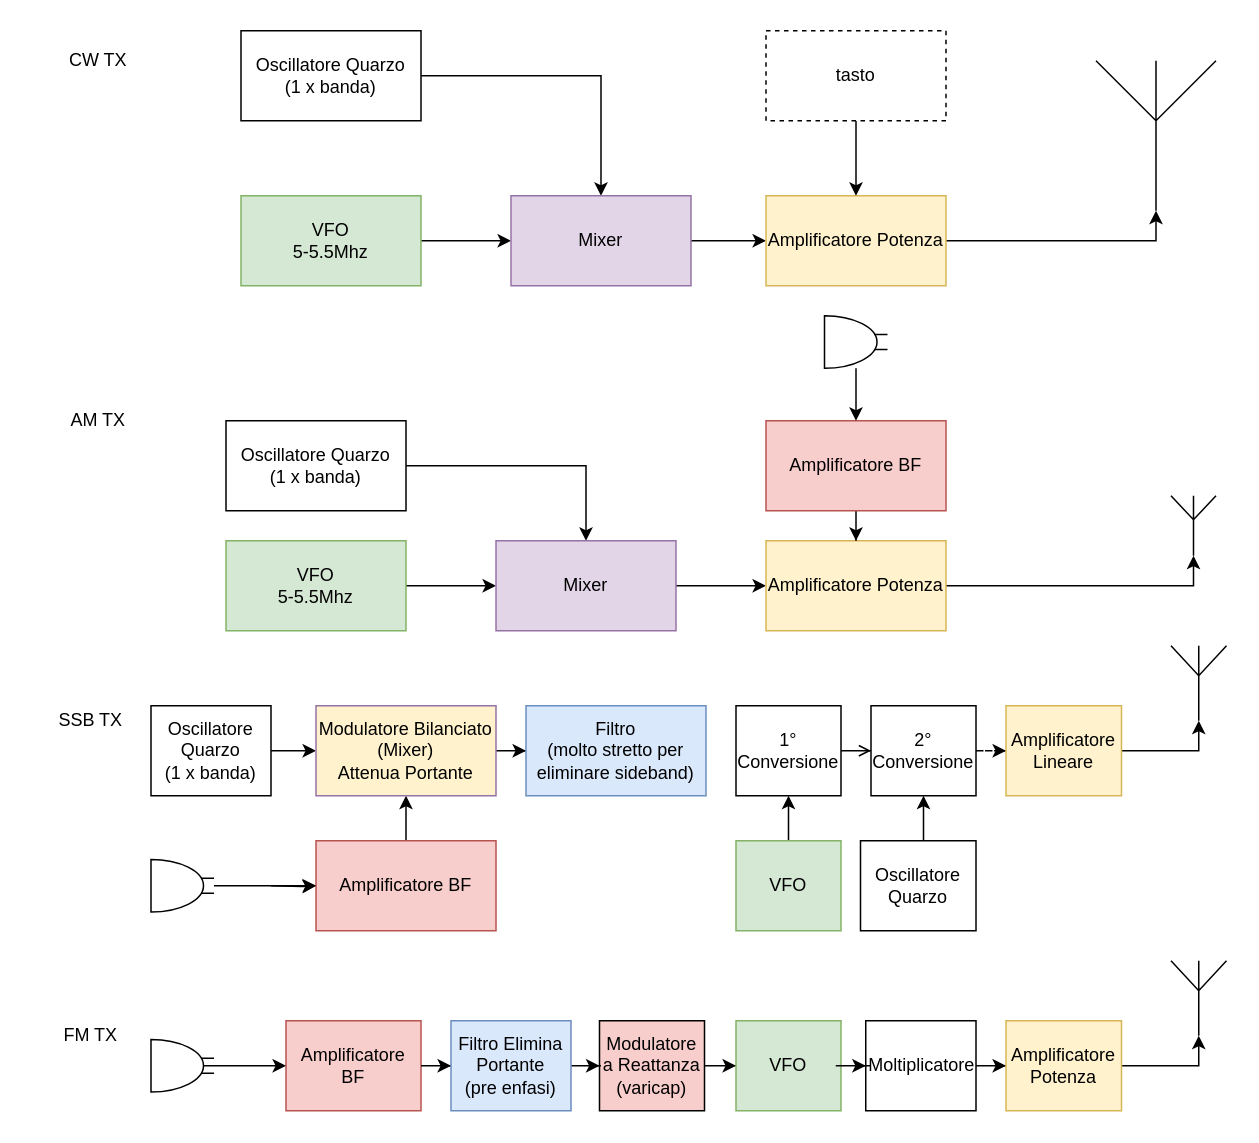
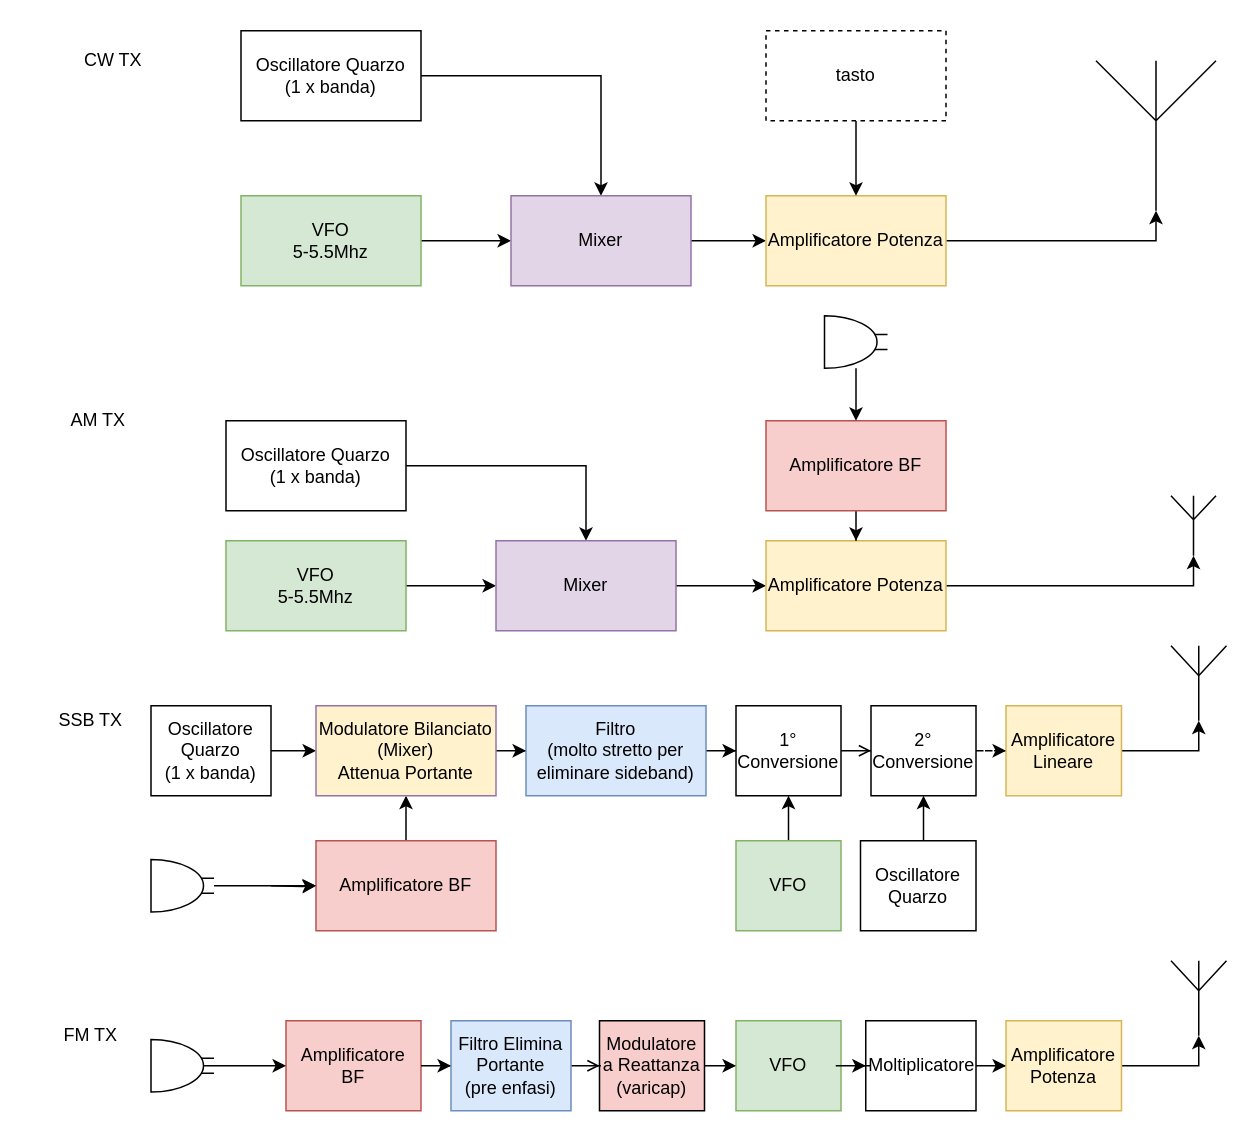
node "CW TX": moved (98, 61) -> (113, 61)
edge "Filtro (molto stretto per eliminare sideband)" -> "1° Conversione": added
edge "Filtro Elimina Portante (pre enfasi)" -> "Modulatore a Reattanza (varicap)": arrowhead classic -> open
